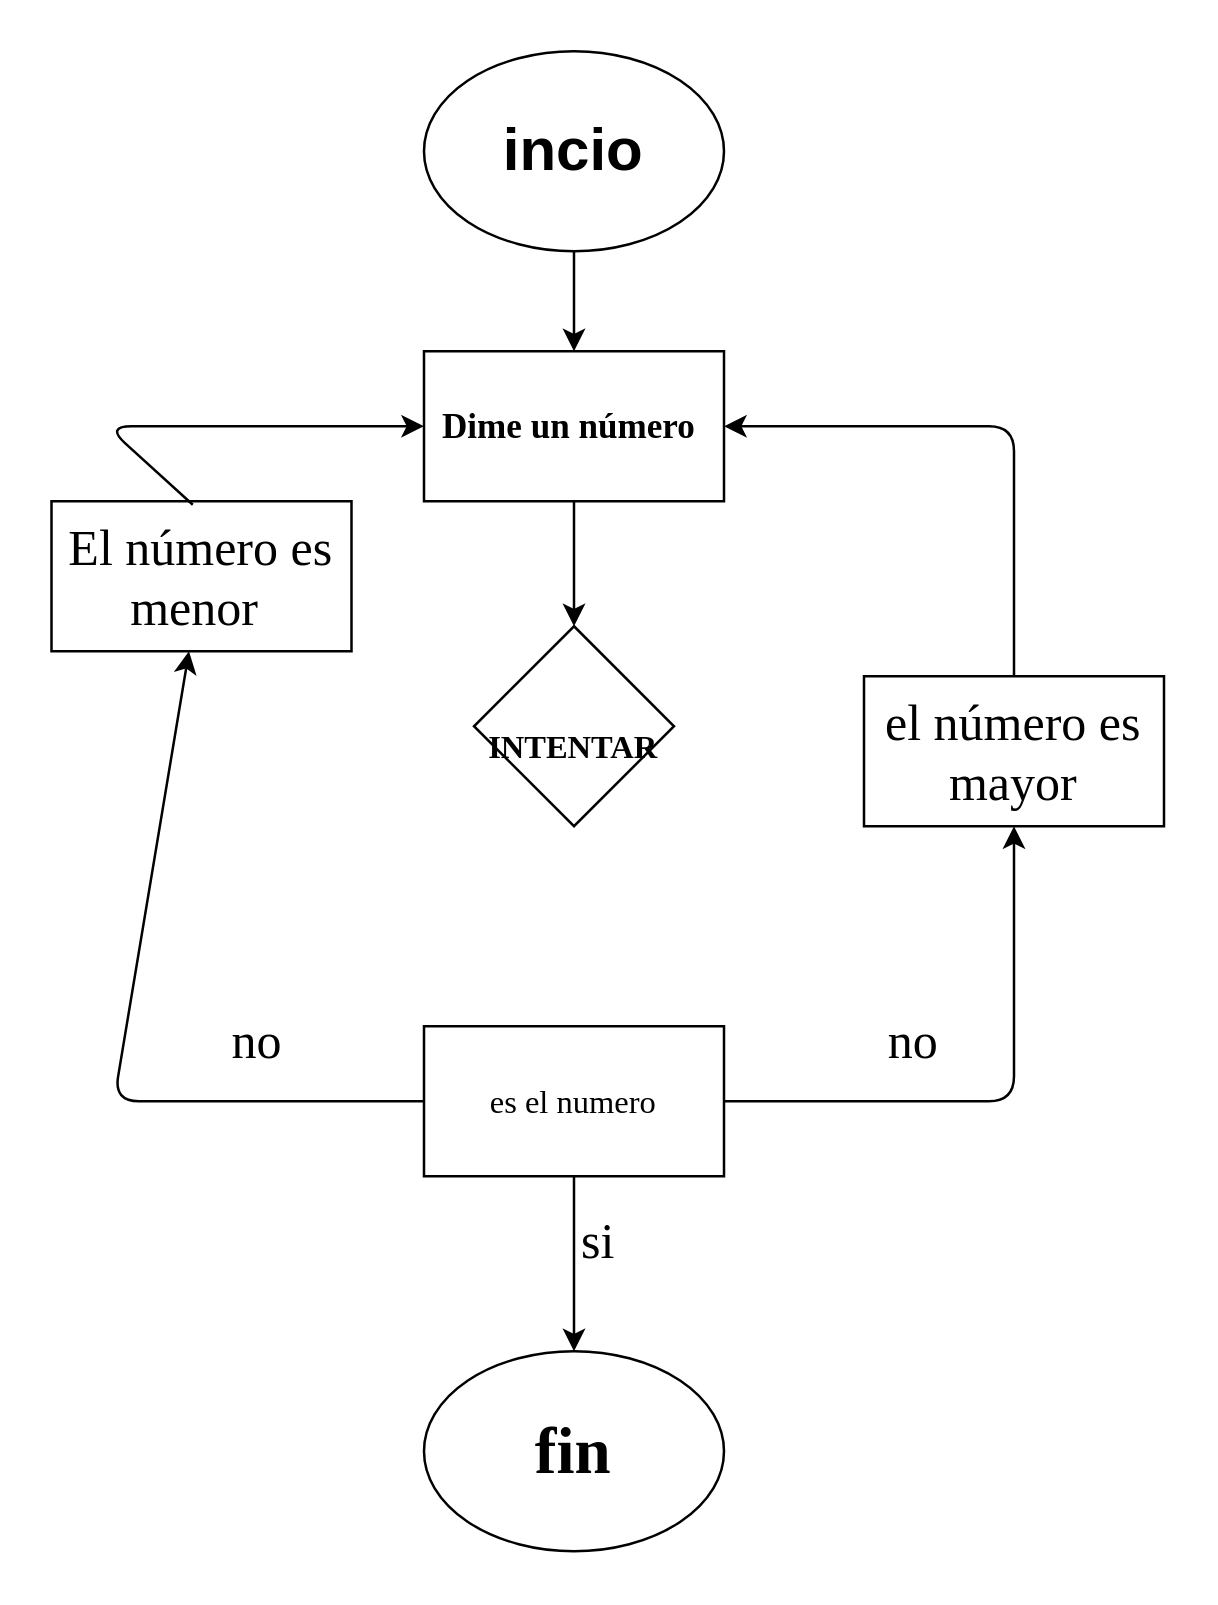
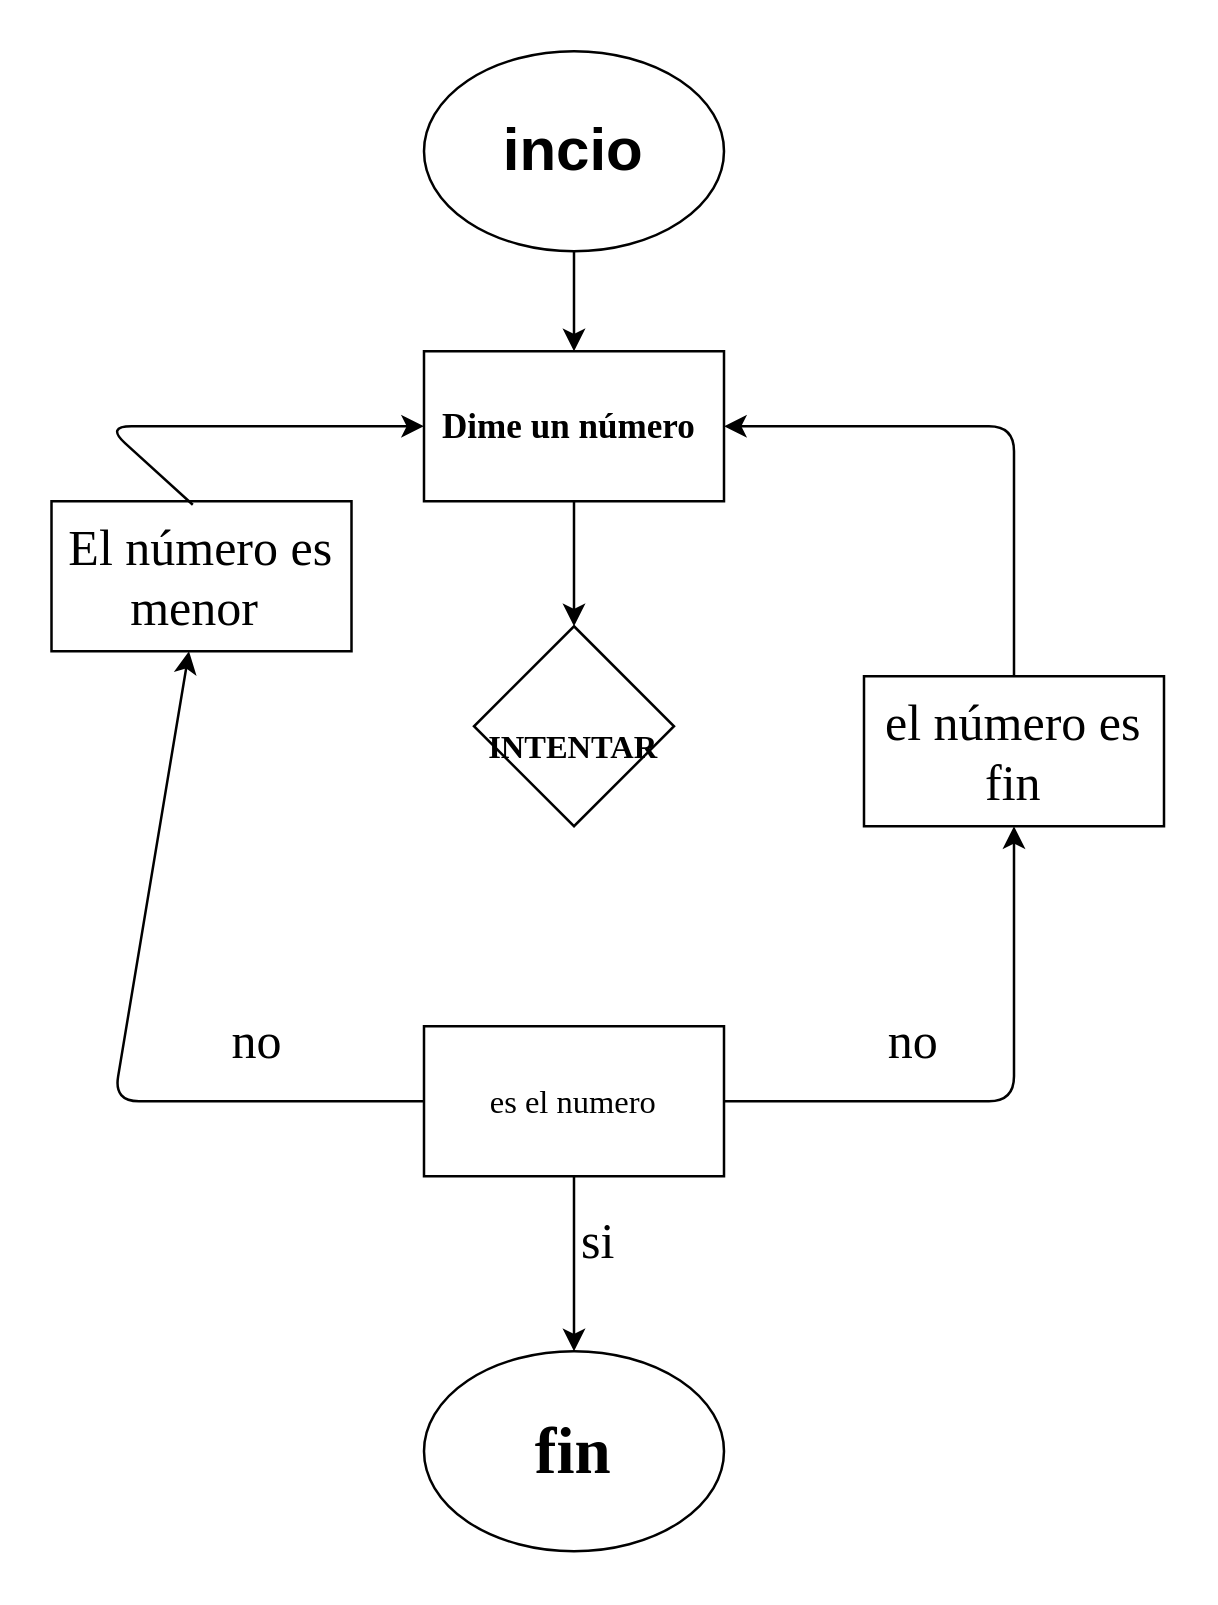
node "el número es mayor": label "el número es mayor" -> "el número es fin"
